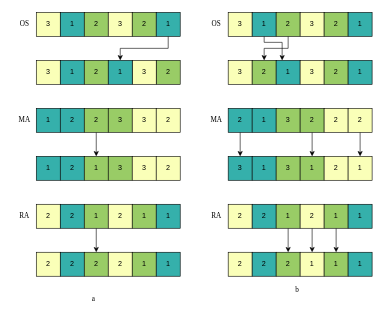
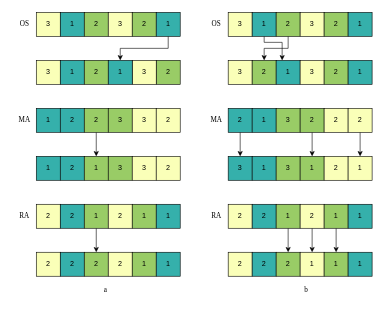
node "b": moved (297, 290) -> (306, 290)
node "a": moved (93, 299) -> (105, 290)
